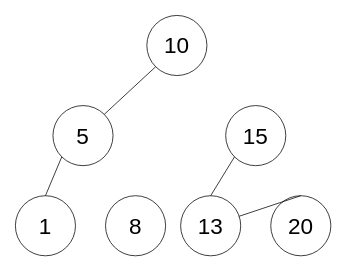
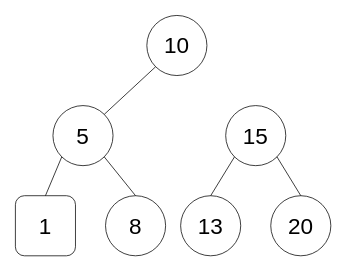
edge "5" -- "8": added
edge "13" -- "20": now "15" -- "20"
node "1": shape ellipse -> rounded rectangle
